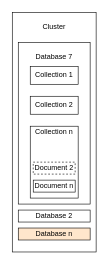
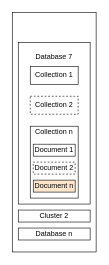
node "Cluster": removed
node "Collection 2": style solid -> dashed
node "Document 1": added
node "Document n": fillcolor #ffffff -> #ffe6cc
node "Database 2": label "Database 2" -> "Cluster 2"
node "Database n": fillcolor #ffe6cc -> #ffffff
